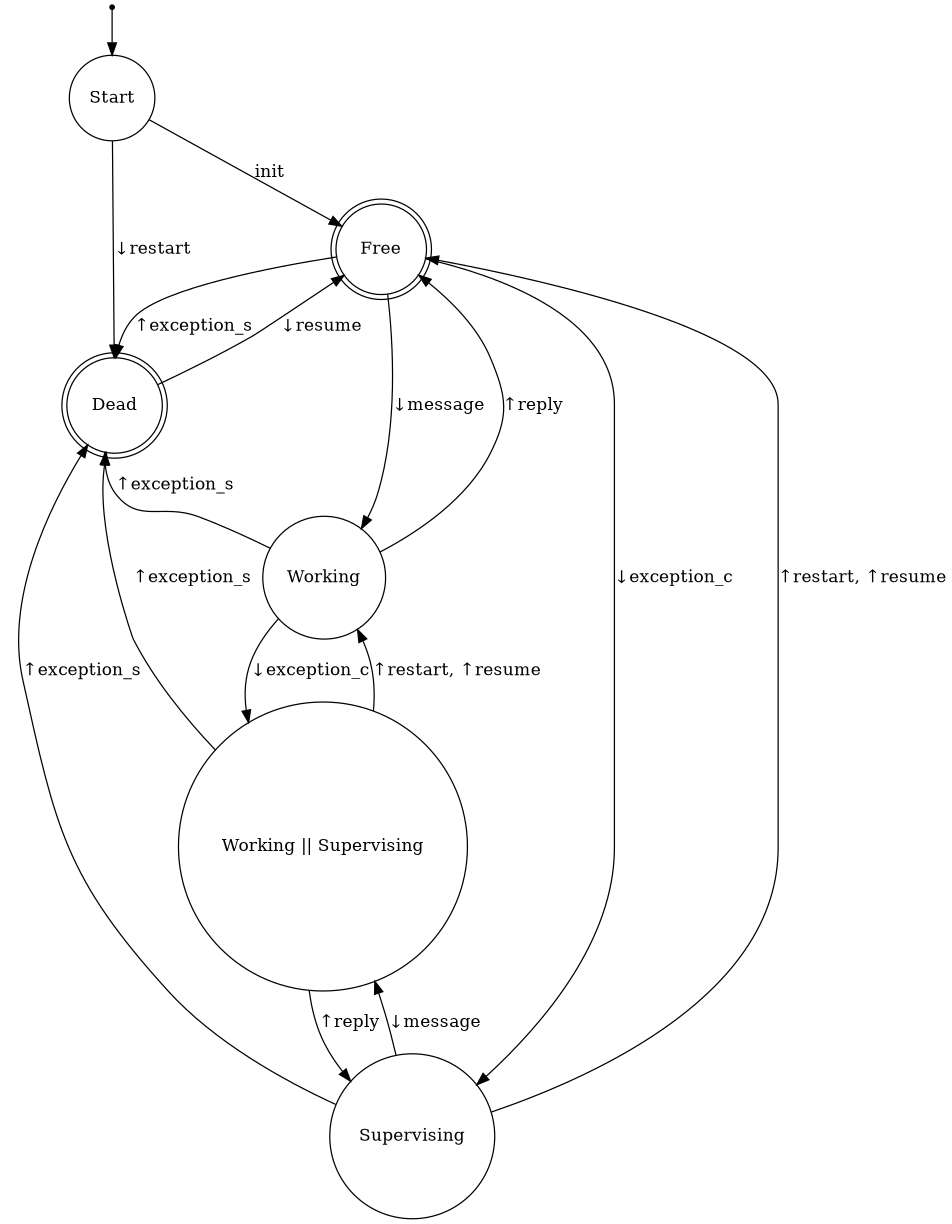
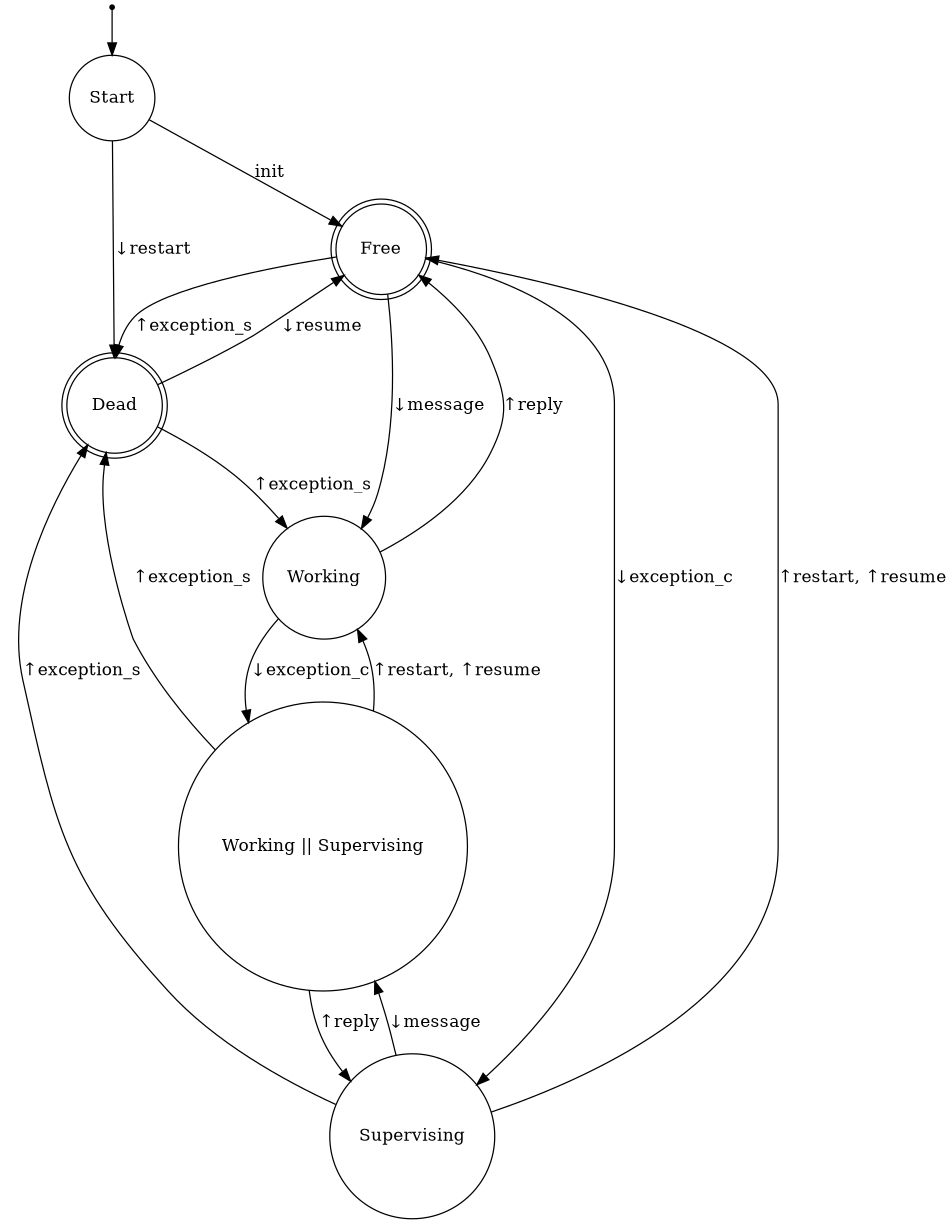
edge "Working" -> "Dead": reversed
